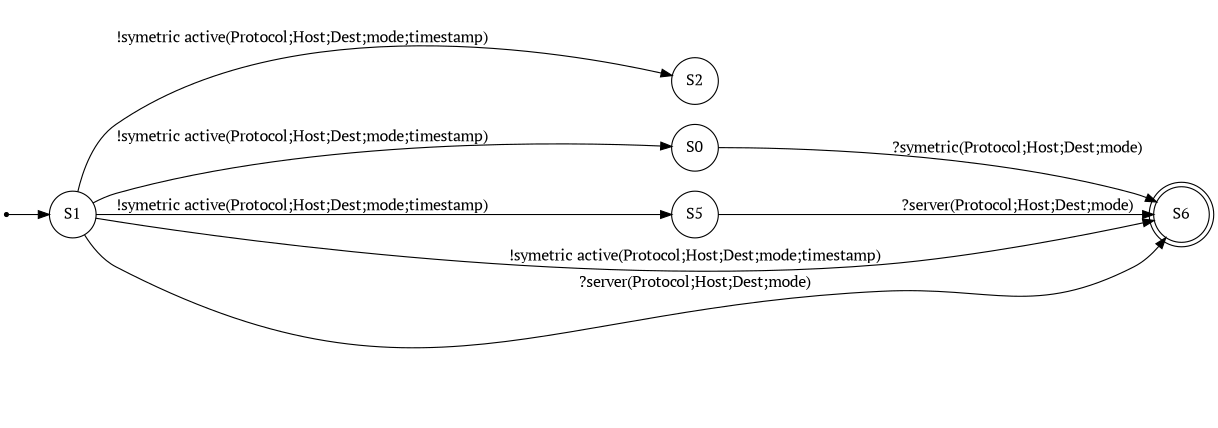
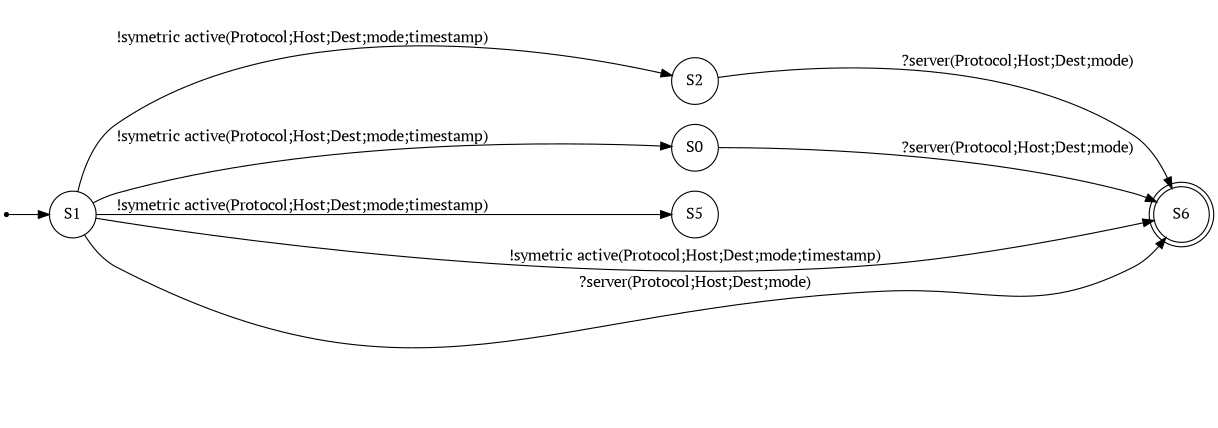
edge "S0" -> "S6": label "?symetric(Protocol;Host;Dest;mode)" -> "?server(Protocol;Host;Dest;mode)"
edge "S5" -> "S6": now "S2" -> "S6"
